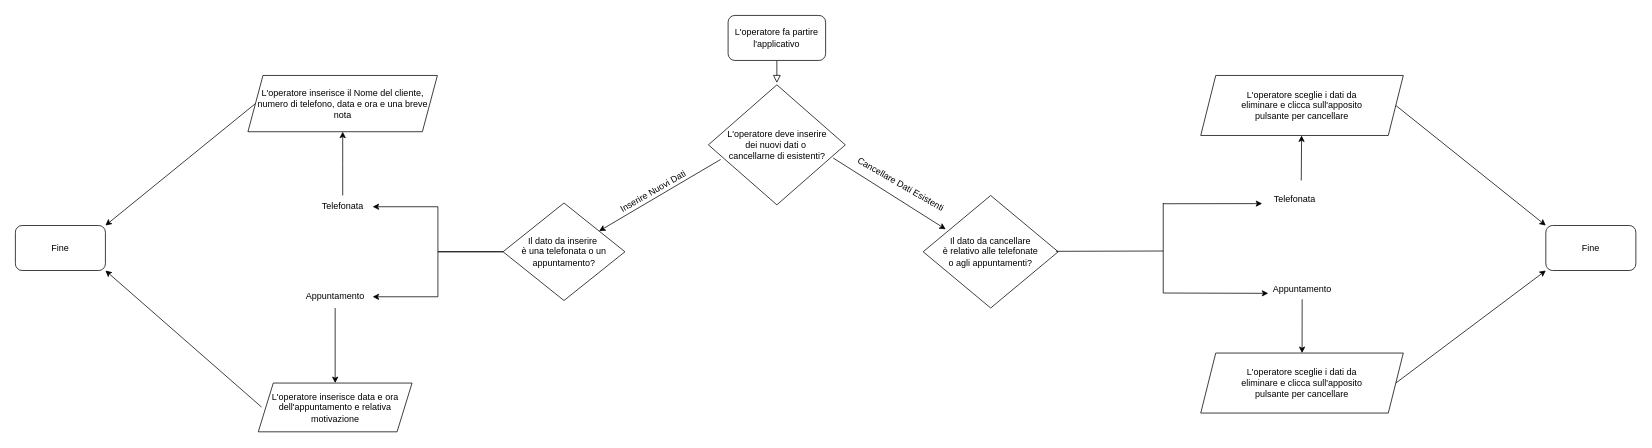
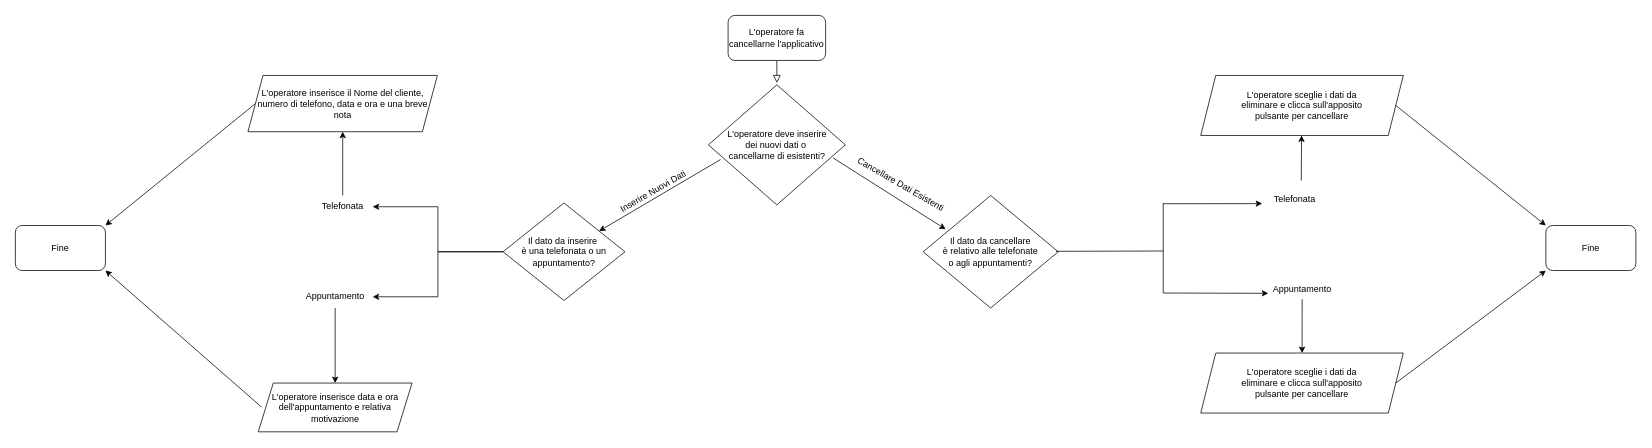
node "L'operatore fa partire l'applicativo": label "L'operatore fa partire l'applicativo" -> "L'operatore fa cancellarne l'applicativo"
